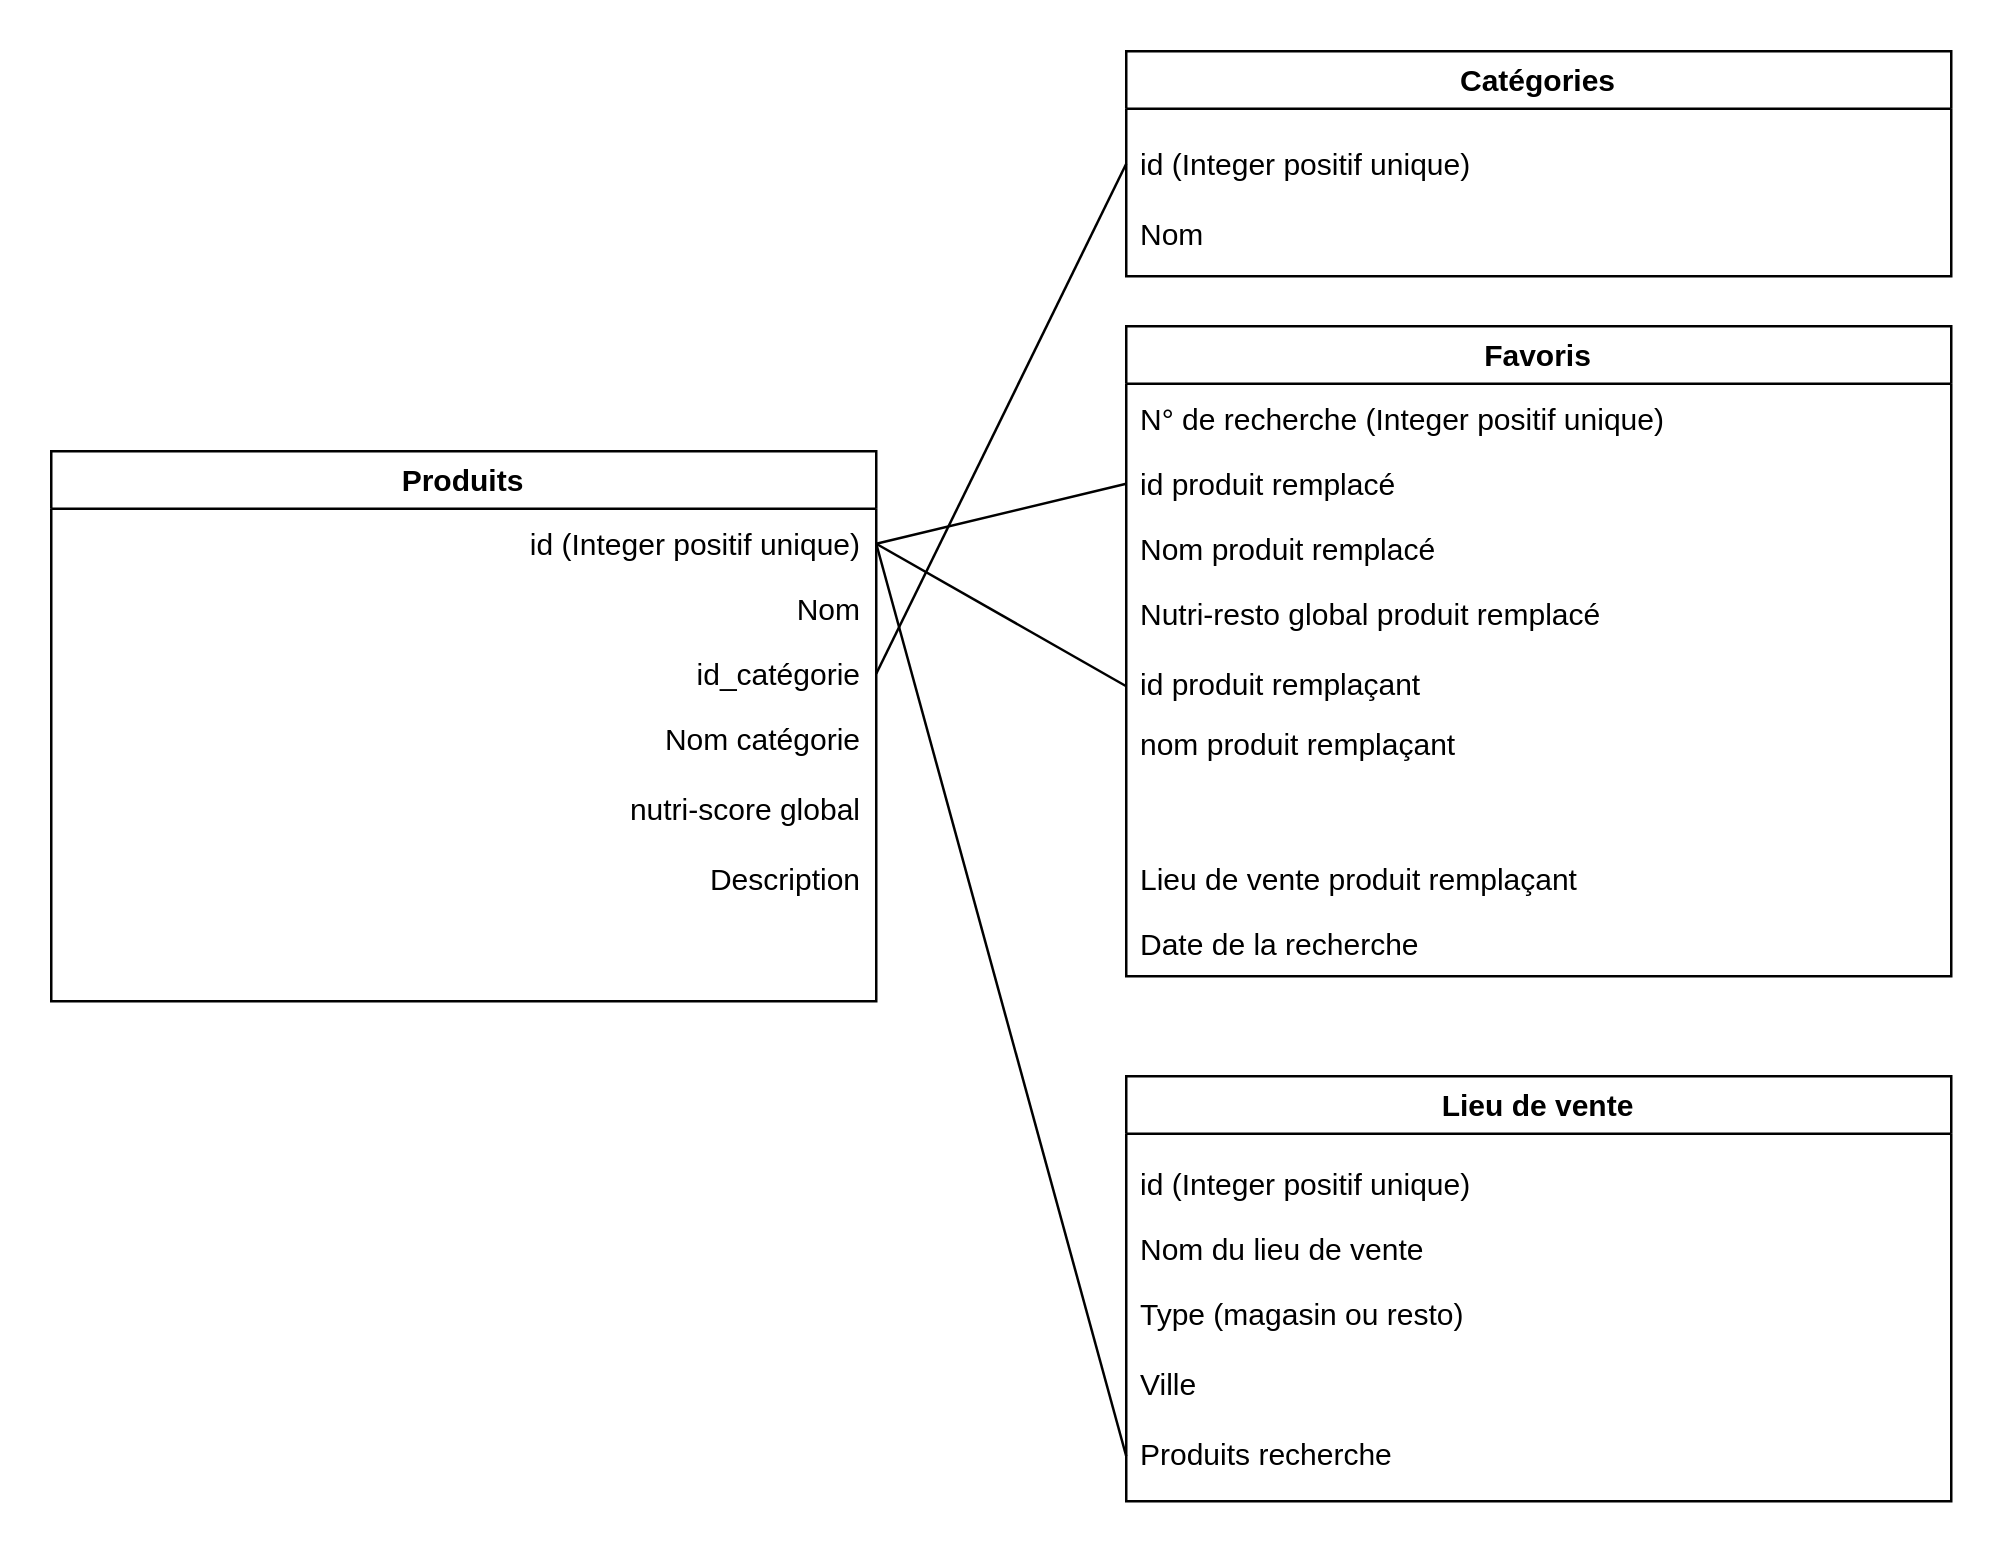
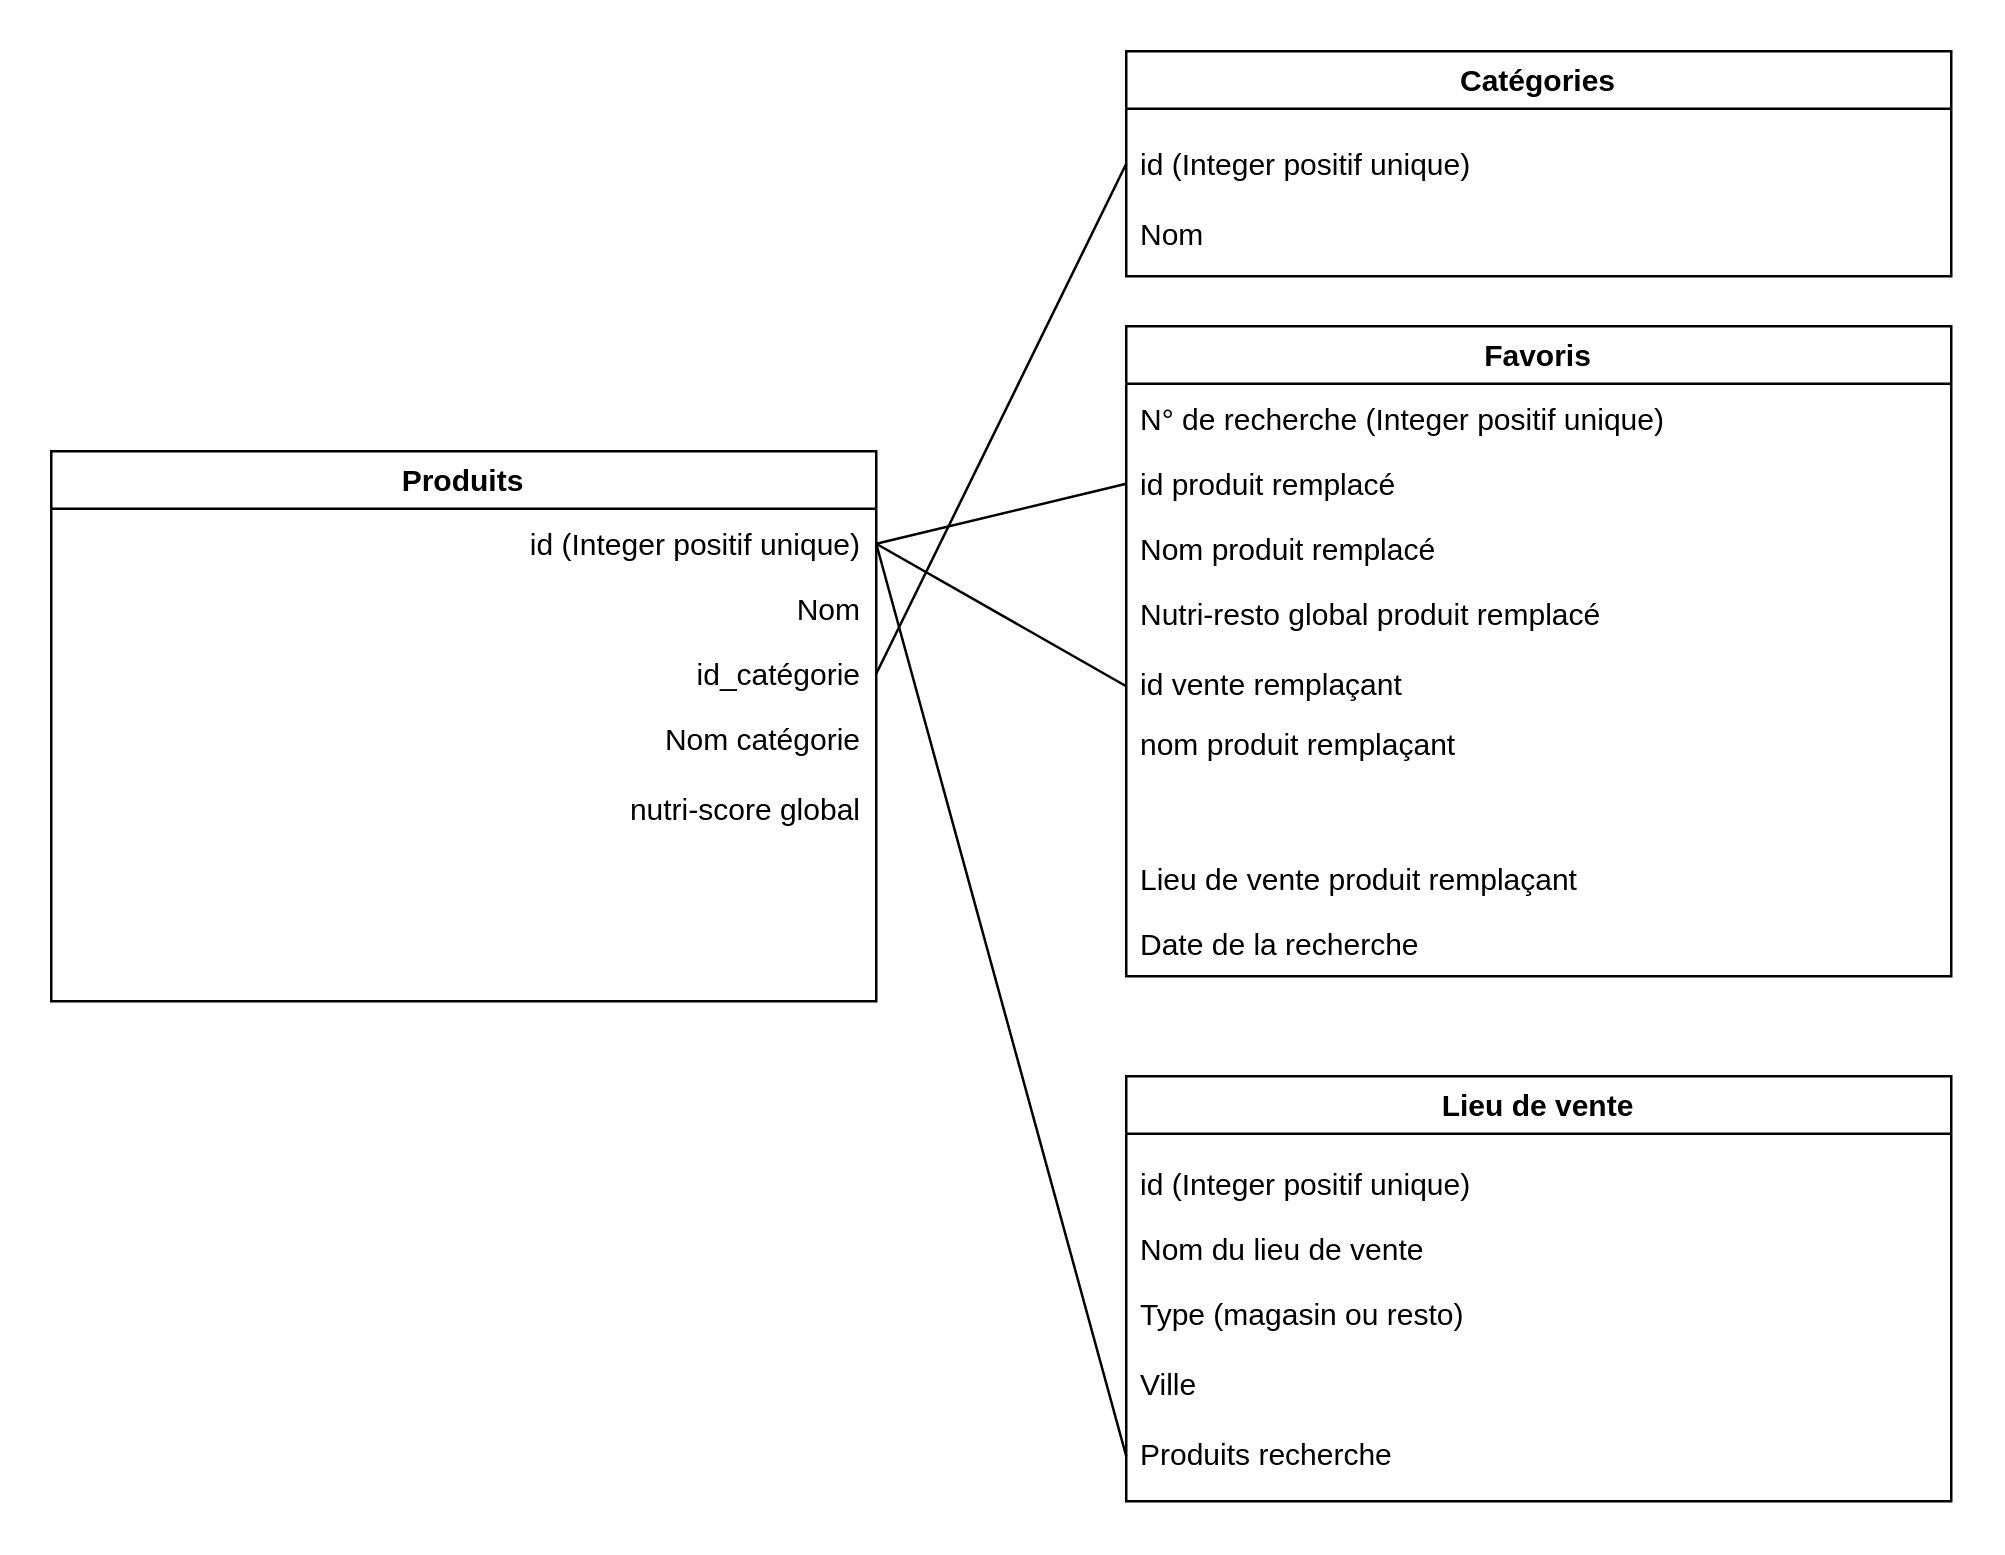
node "id produit remplaçant": label "id produit remplaçant" -> "id vente remplaçant"
node "Description": removed
